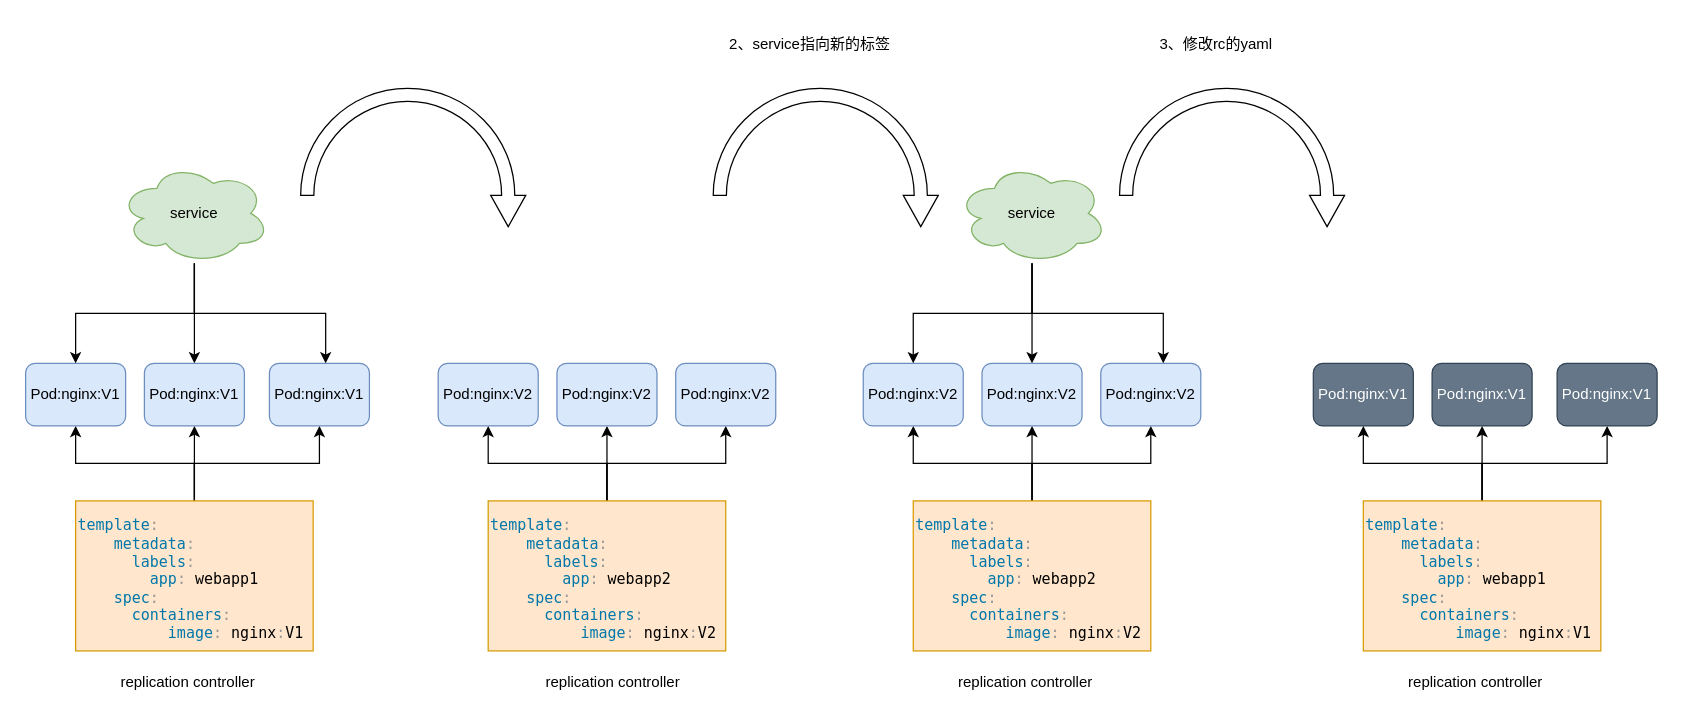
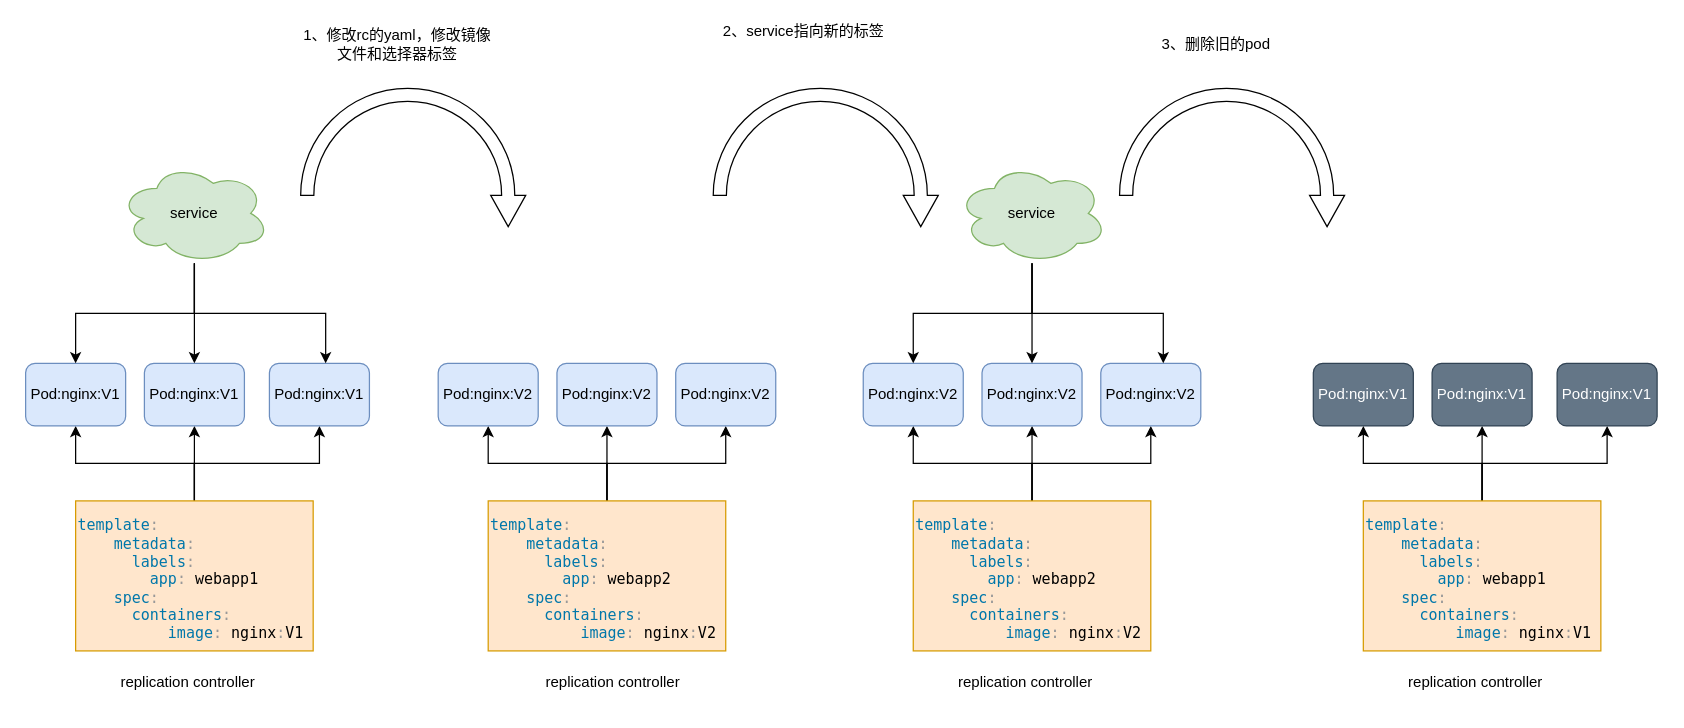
node "1、修改rc的yaml，修改镜像文件和选择器标签": added
node "2、service指向新的标签": moved (810, 44) -> (804, 32)
node "3、修改rc的yaml": label "3、修改rc的yaml" -> "3、删除旧的pod"
